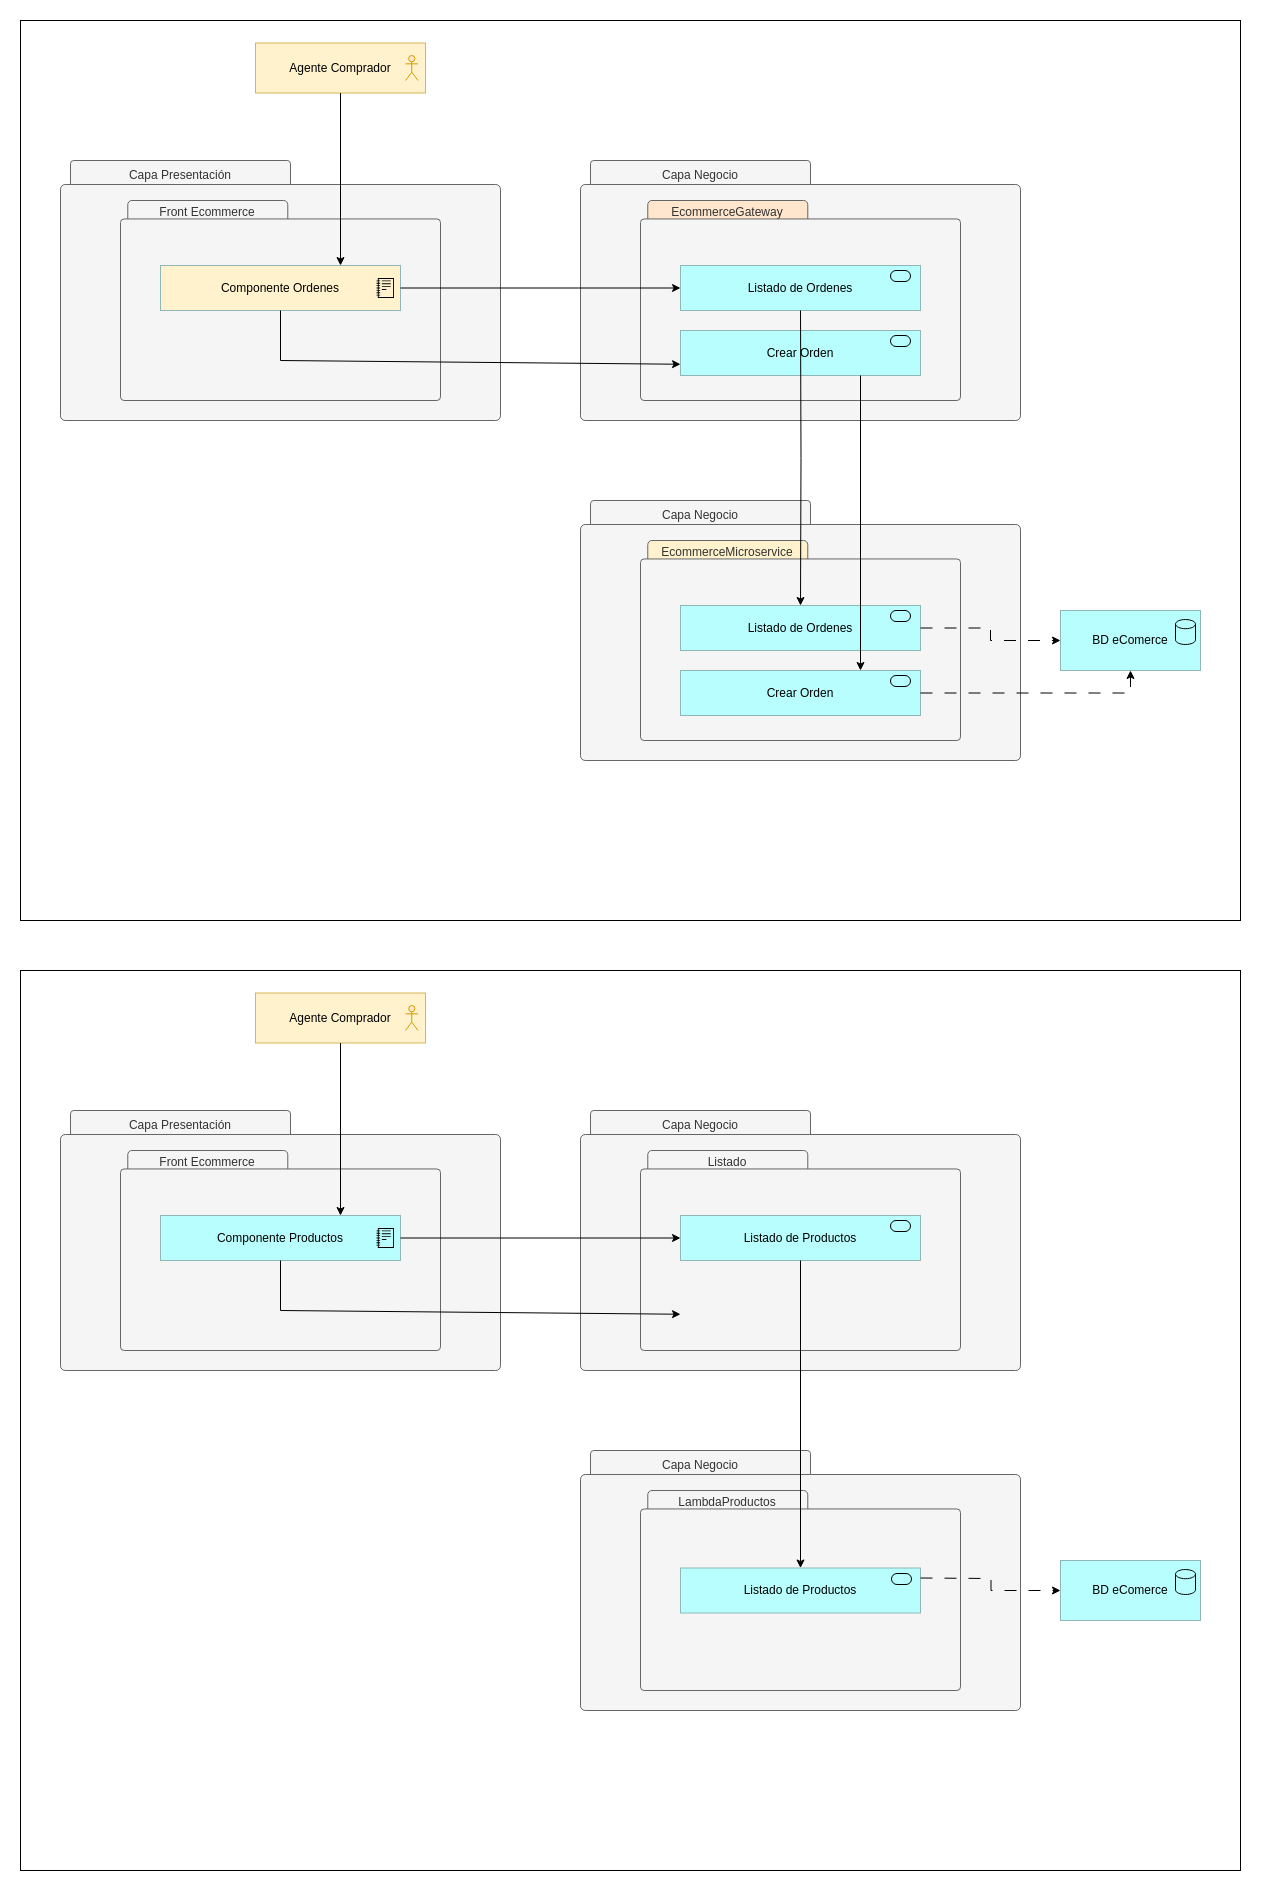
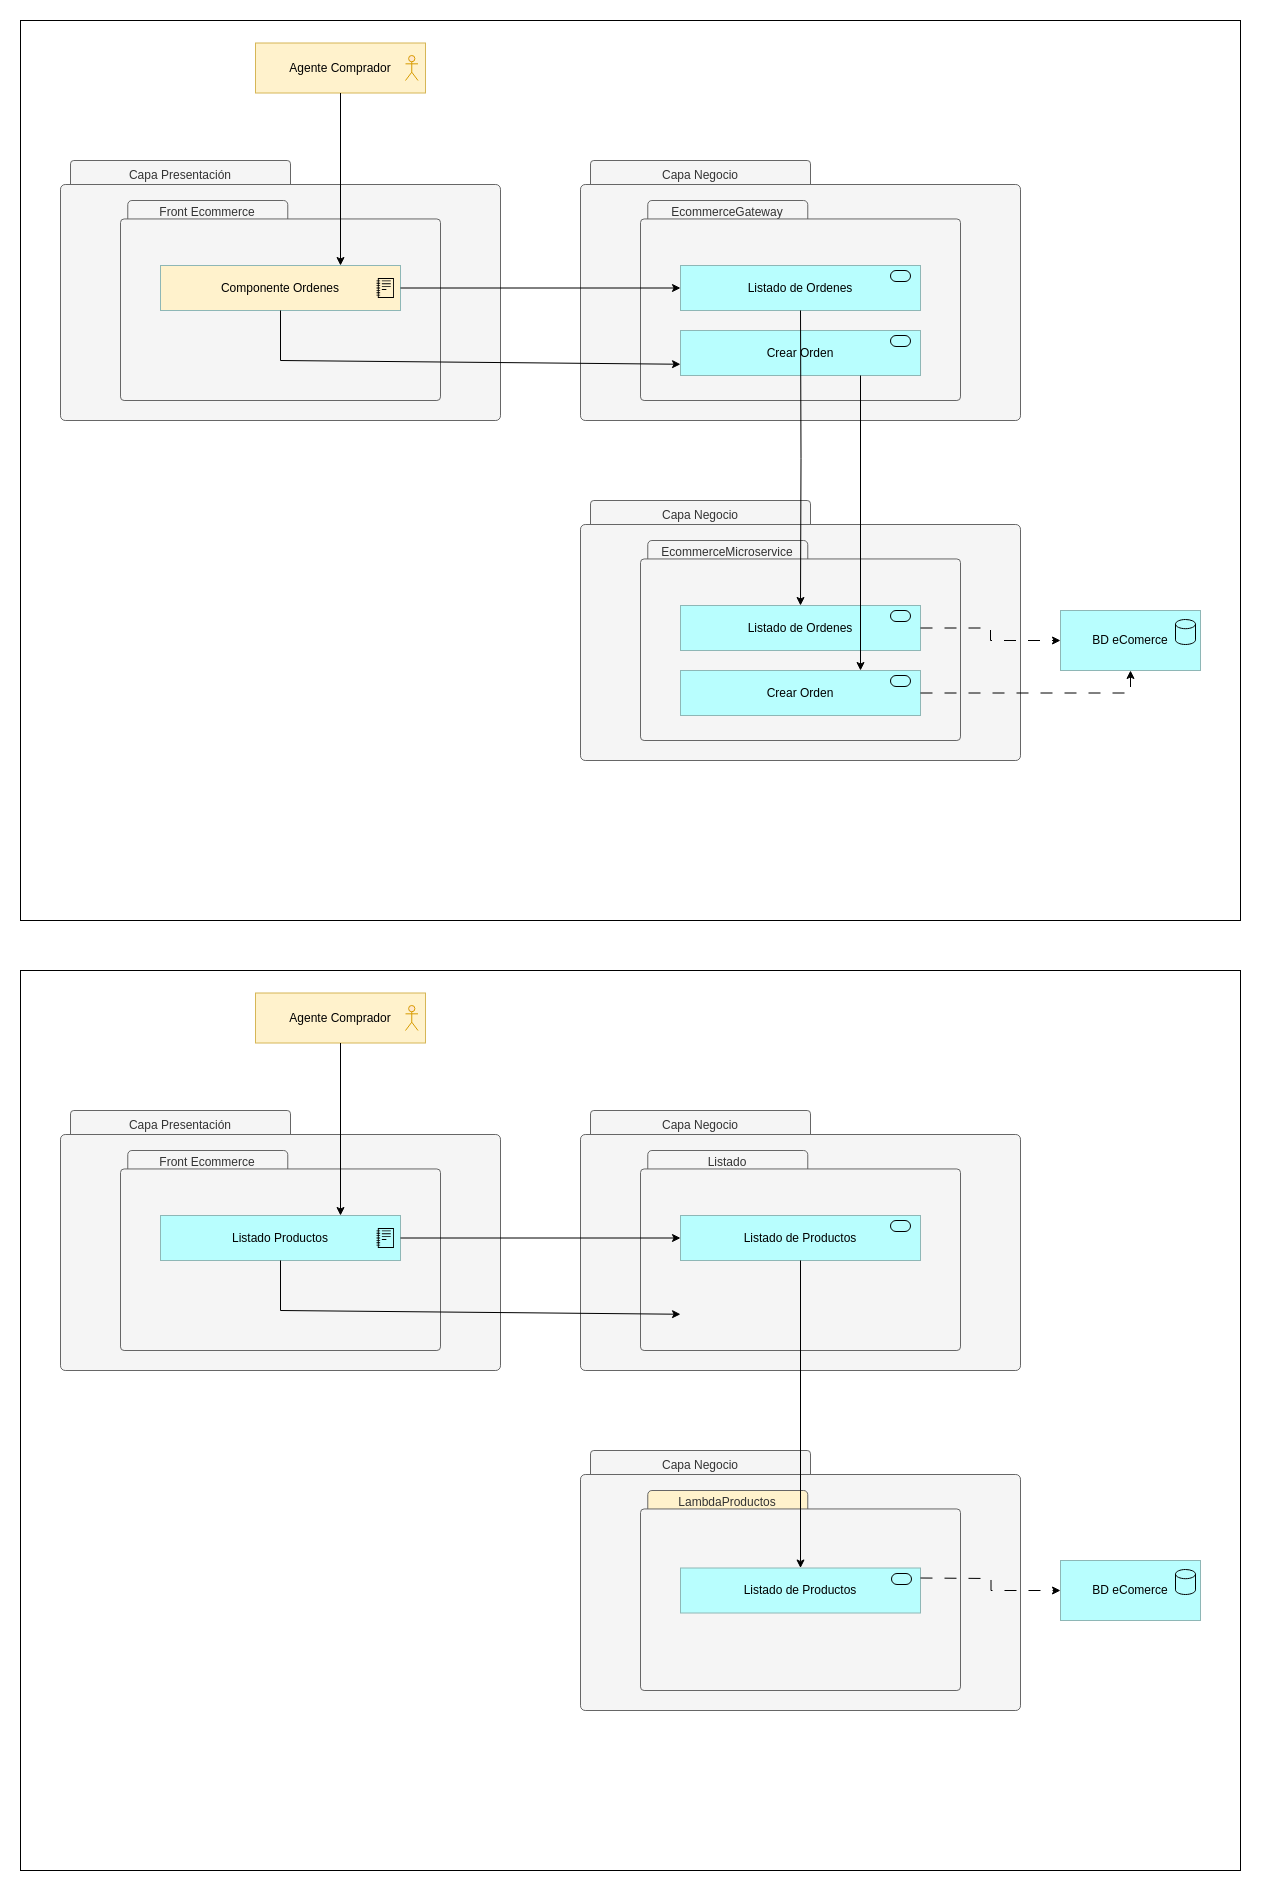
node "EcommerceGateway": fillcolor #ffe6cc -> #f5f5f5
node "EcommerceMicroservice": fillcolor #fff2cc -> #f5f5f5
node "Componente Productos": label "Componente Productos" -> "Listado Productos"
node "LambdaProductos": fillcolor #f5f5f5 -> #fff2cc
